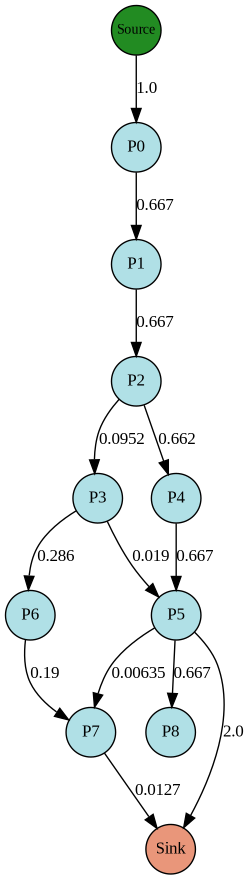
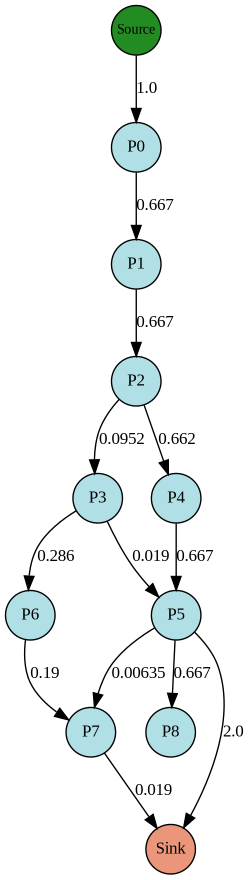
edge "P7" -> "Sink": label "0.0127" -> "0.019"
